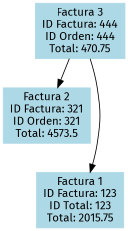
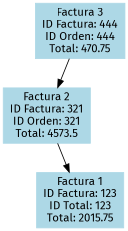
edge "Factura 3 ID Factura: 444 ID Orden: 444 Total: 470.75" -> "Factura 1 ID Factura: 123 ID Total: 123 Total: 2015.75": now "Factura 2 ID Factura: 321 ID Orden: 321 Total: 4573.5" -> "Factura 1 ID Factura: 123 ID Total: 123 Total: 2015.75"
